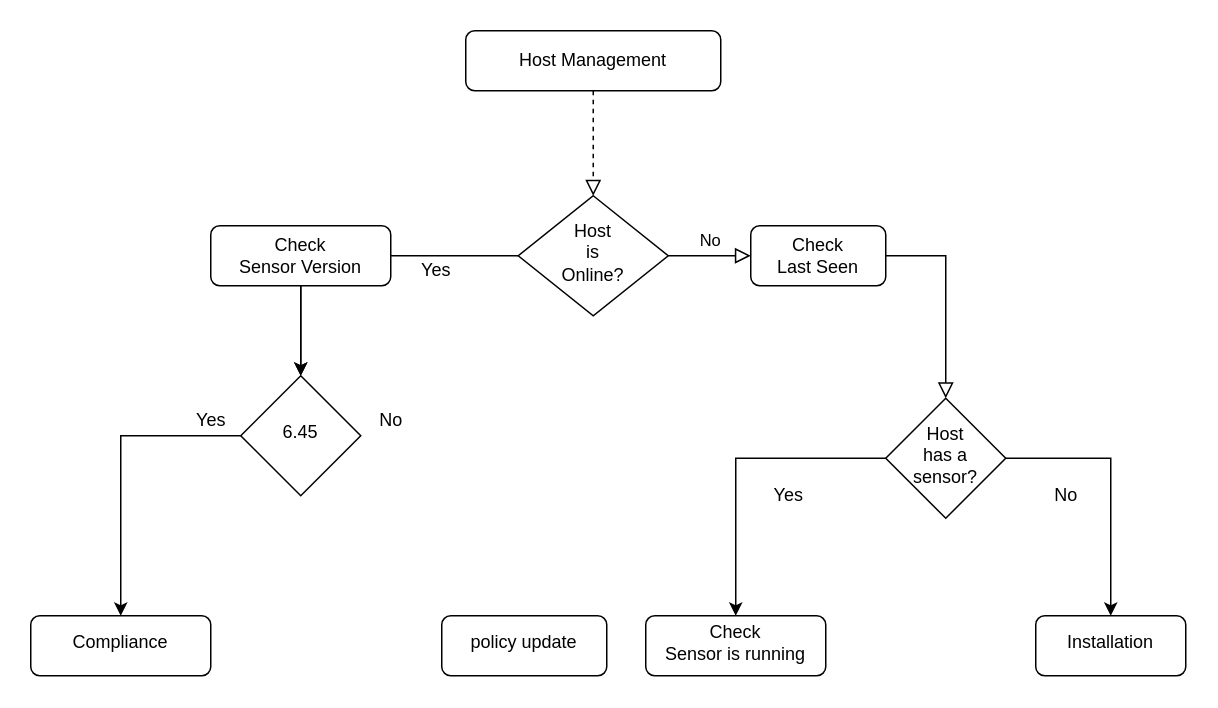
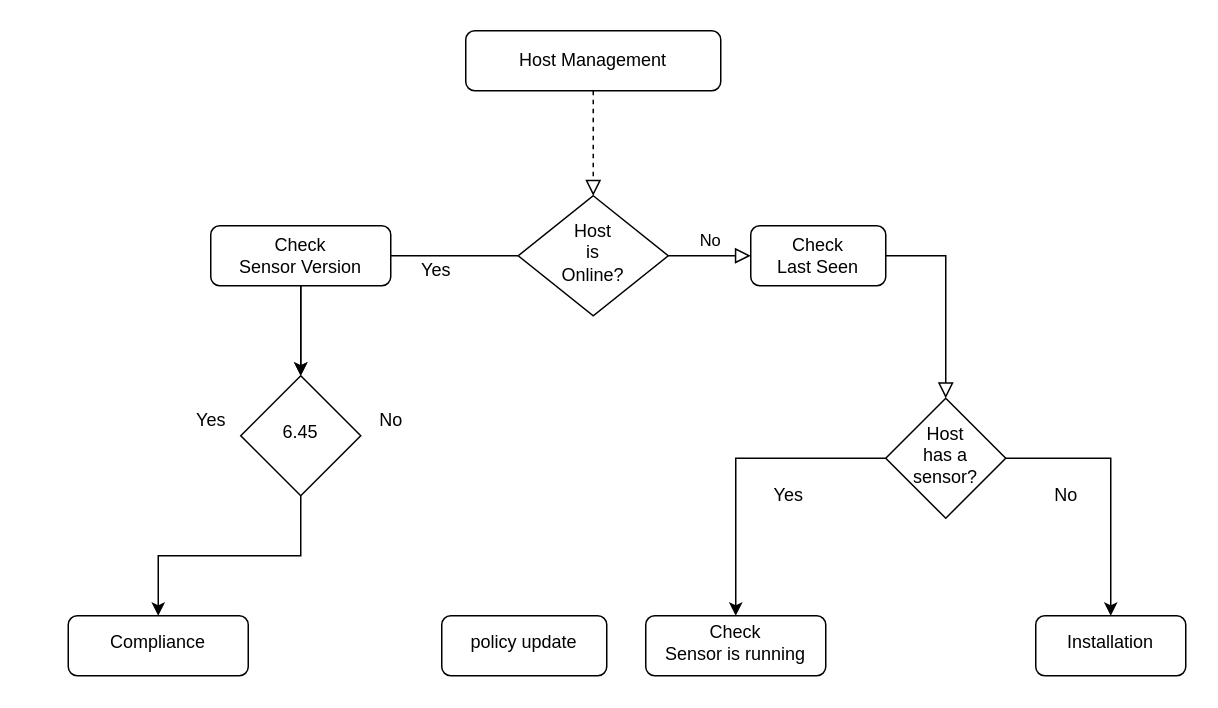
node "Compliance": moved (121, 646) -> (158, 646)
